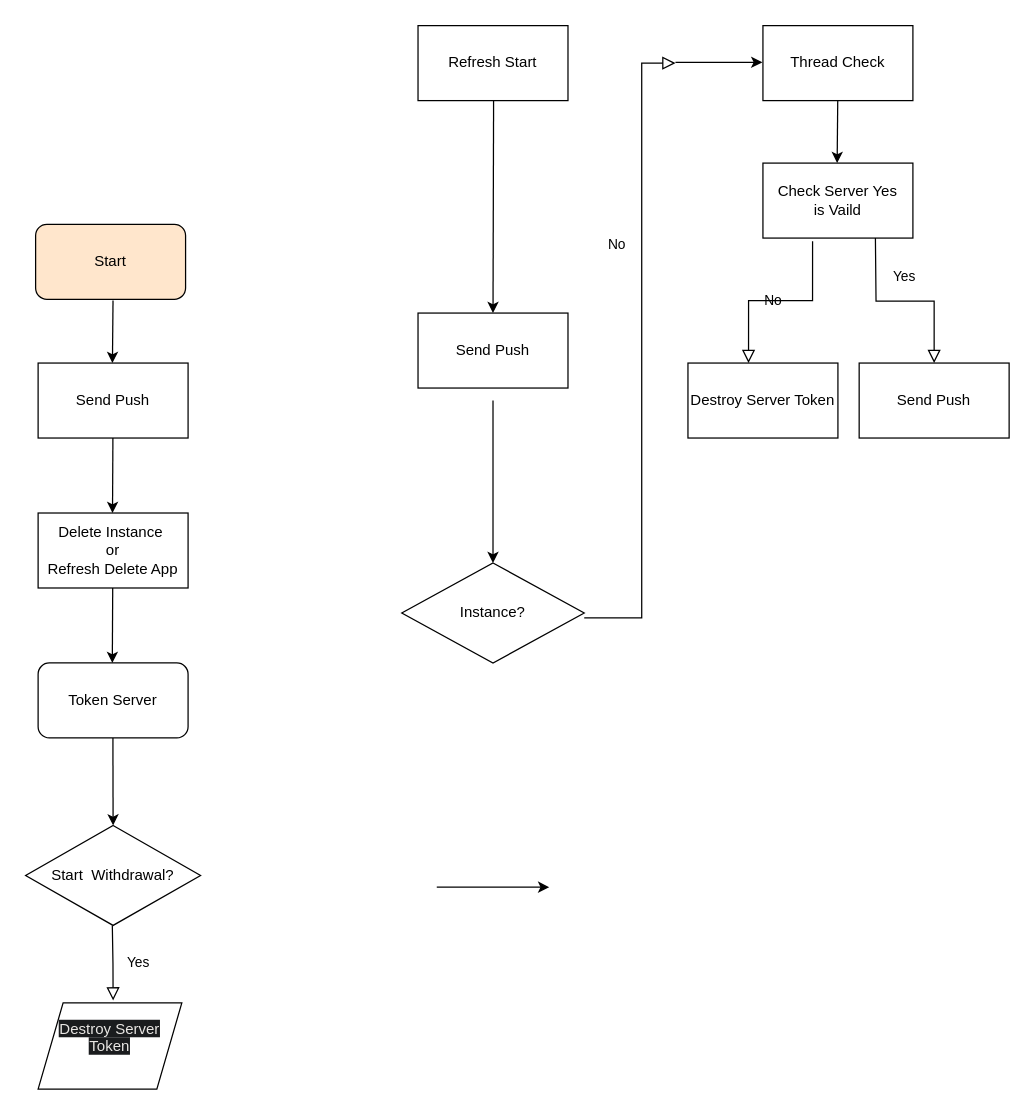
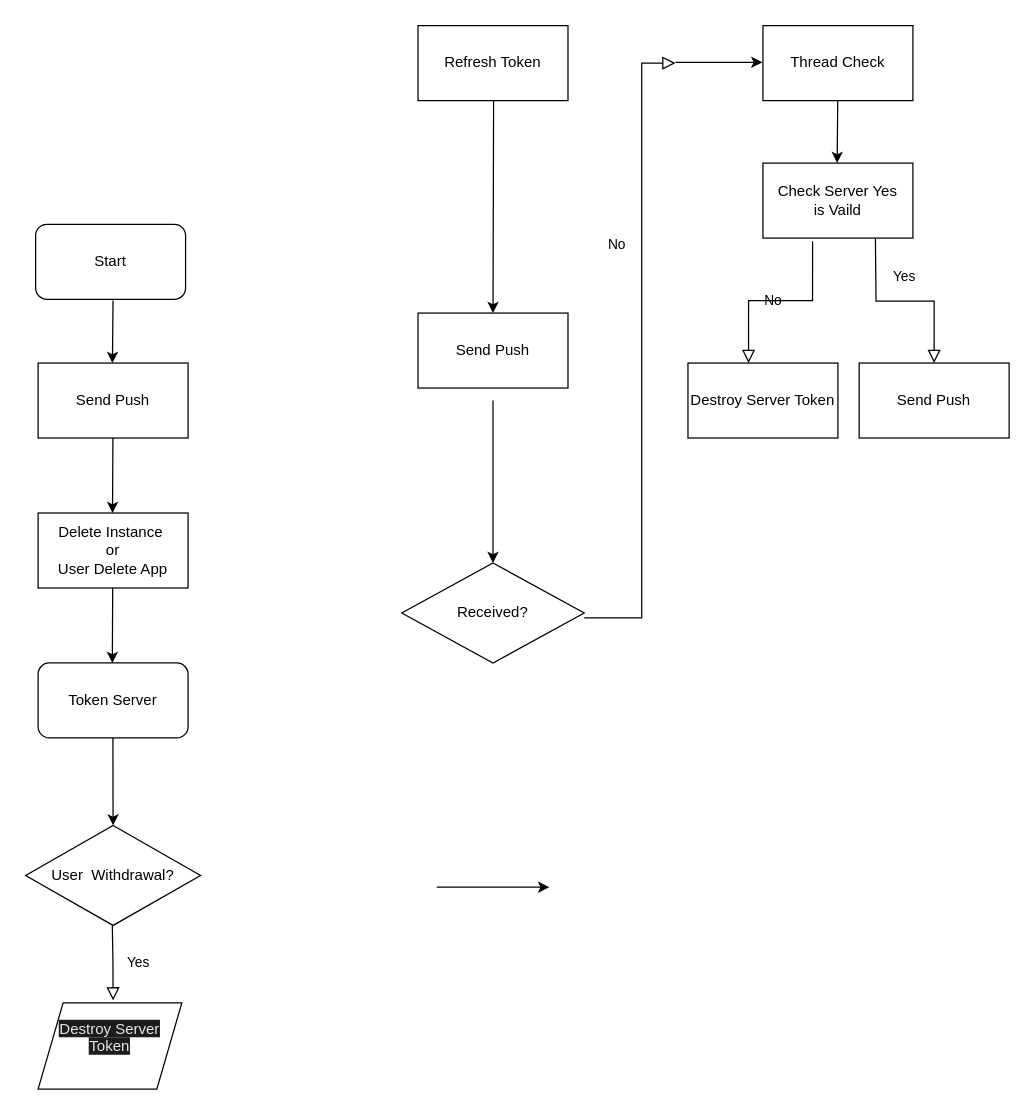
node "Refresh Start": label "Refresh Start" -> "Refresh Token"
node "Start": fillcolor #ffe6cc -> #ffffff
node "Delete Instance or Refresh Delete App": label "Delete Instance or Refresh Delete App" -> "Delete Instance or User Delete App"
node "Instance?": label "Instance?" -> "Received?"
node "Start Withdrawal?": label "Start Withdrawal?" -> "User Withdrawal?"
